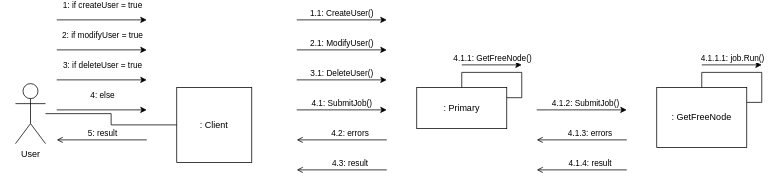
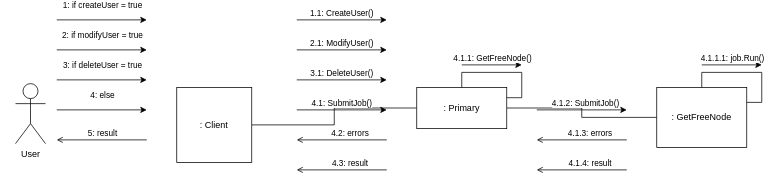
edge ": Primary" -- ": GetFreeNode": added
edge "User" -- ": Client": removed
edge ": Primary" -- ": Client": added
